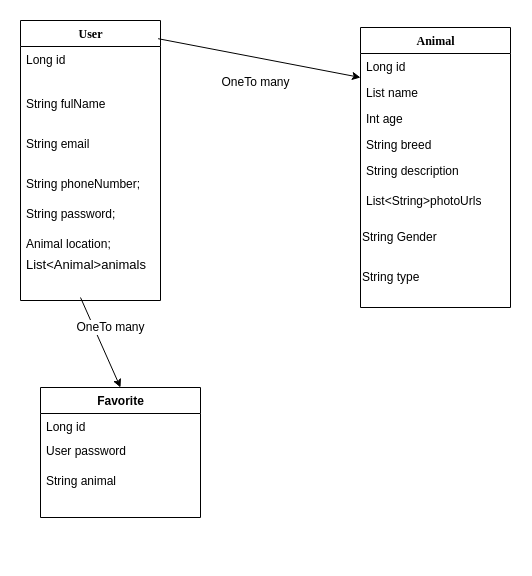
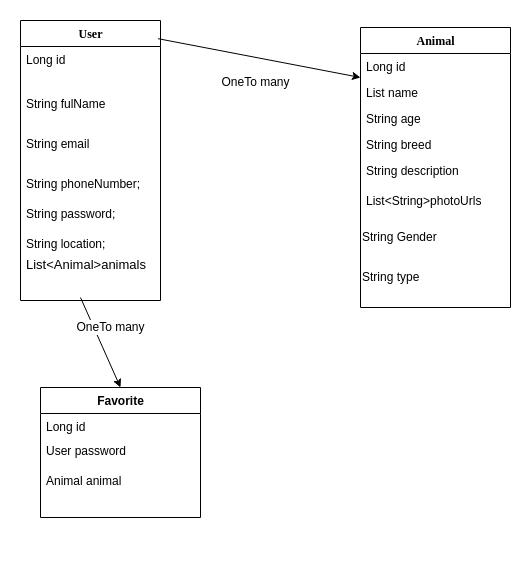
node "Int age": label "Int age" -> "String age"
node "Animal location;": label "Animal location;" -> "String location;"
node "String animal": label "String animal" -> "Animal animal"
